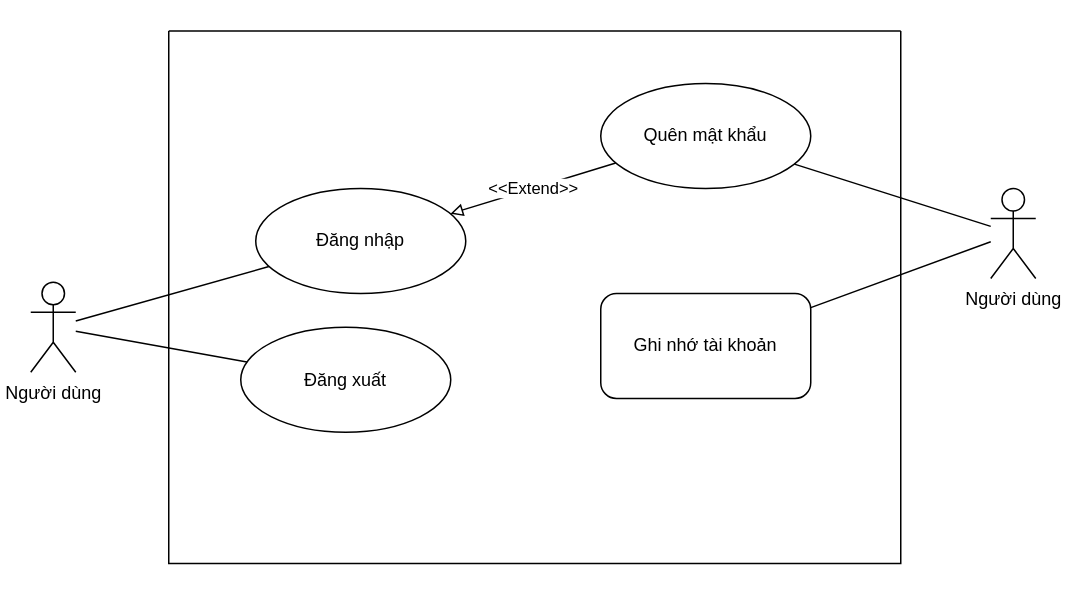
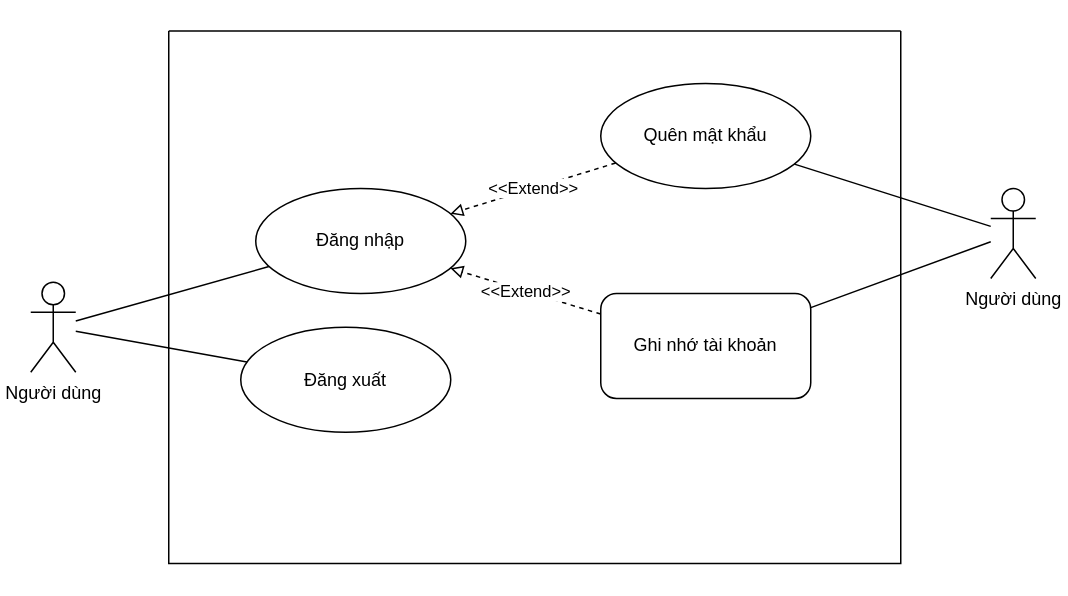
edge "Quên mật khẩu" -> "Đăng nhập": style solid -> dashed
edge "Ghi nhớ tài khoản" -> "Đăng nhập": added, label "<<Extend>>"
